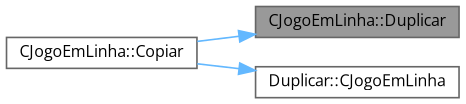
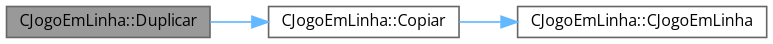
edge "CJogoEmLinha::Copiar" -> "CJogoEmLinha::Duplicar": reversed
node "Duplicar::CJogoEmLinha": label "Duplicar::CJogoEmLinha" -> "CJogoEmLinha::CJogoEmLinha"
